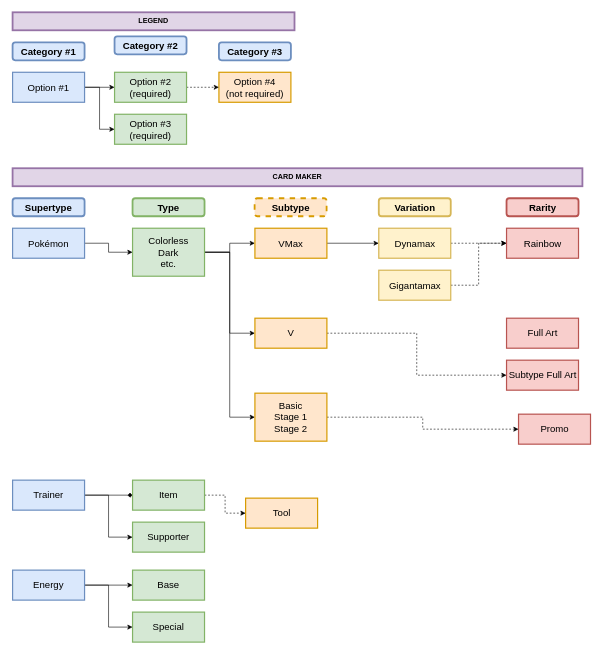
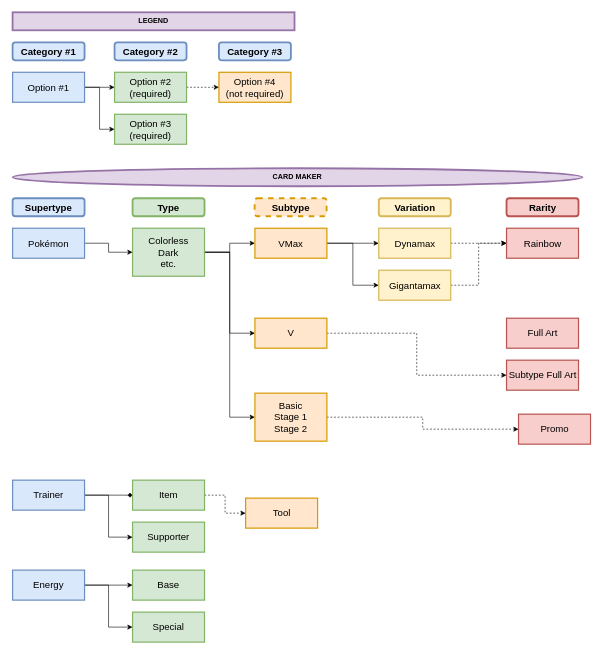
node "Category #2": moved (150, 45) -> (150, 51)
node "CARD MAKER": shape rectangle -> ellipse
edge "VMax" -> "Gigantamax": added
